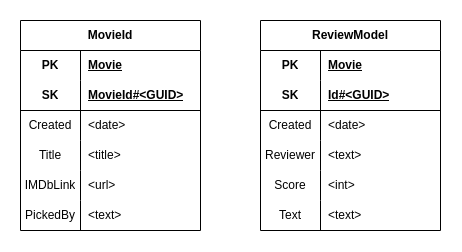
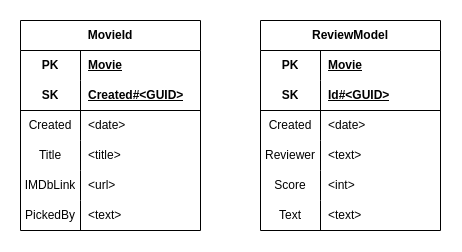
node "MovieId#<GUID>": label "MovieId#<GUID>" -> "Created#<GUID>"
